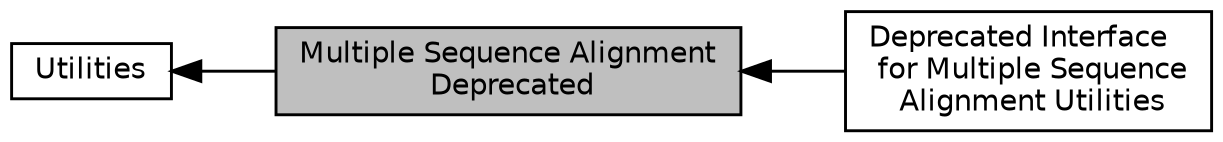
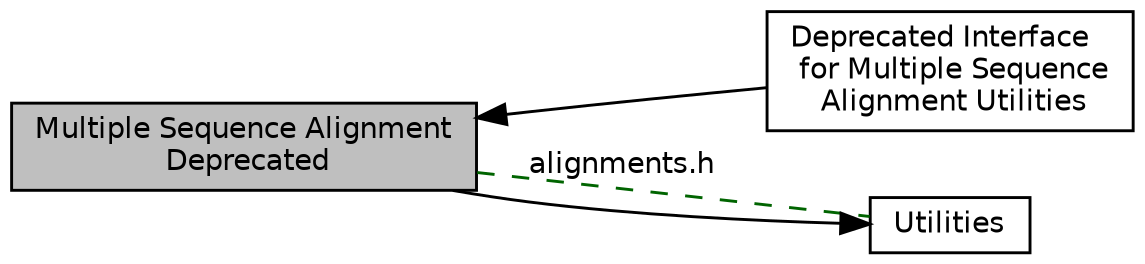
edge "Multiple Sequence Alignment Deprecated" -- "Utilities": added, label "alignments.h"
